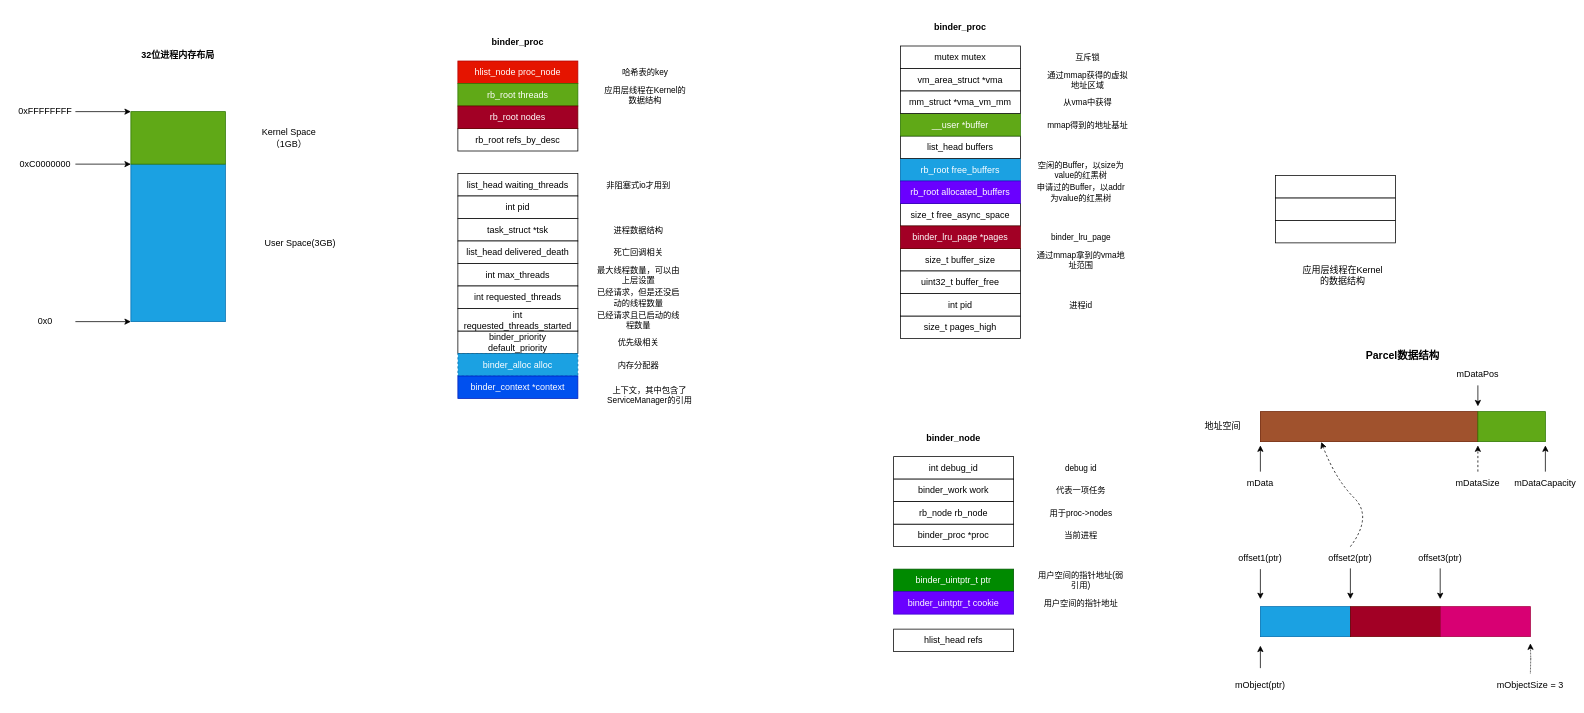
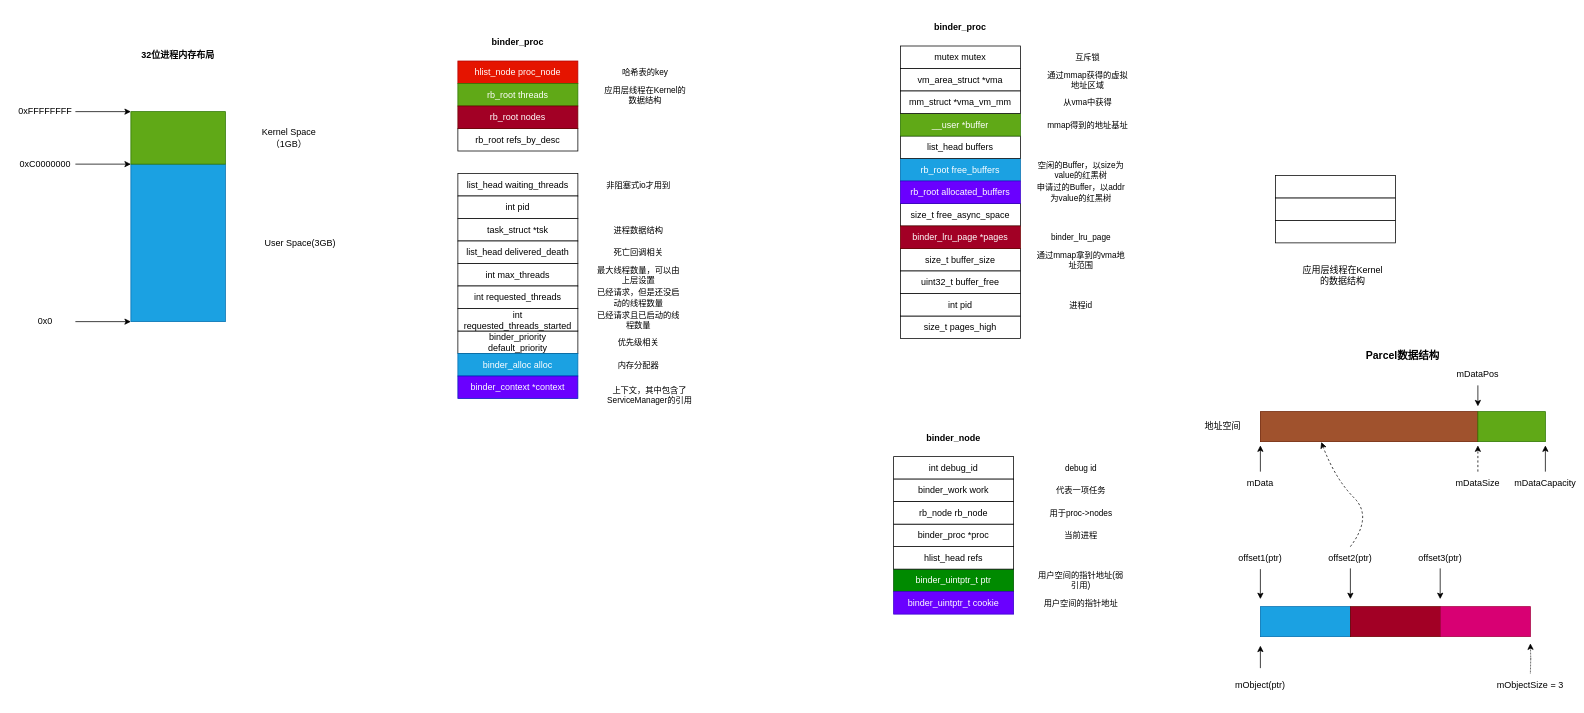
node "binder_alloc alloc": style dashed -> solid
node "binder_context *context": fillcolor #0050ef -> #6a00ff
node "hlist_head refs": moved (954, 640) -> (954, 558)
